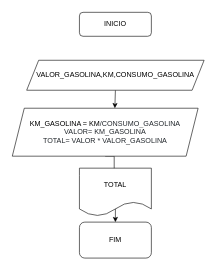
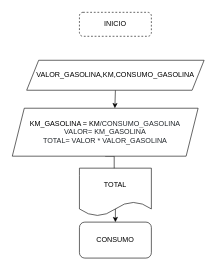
node "INICIO": style solid -> dashed
node "FIM": label "FIM" -> "CONSUMO"
